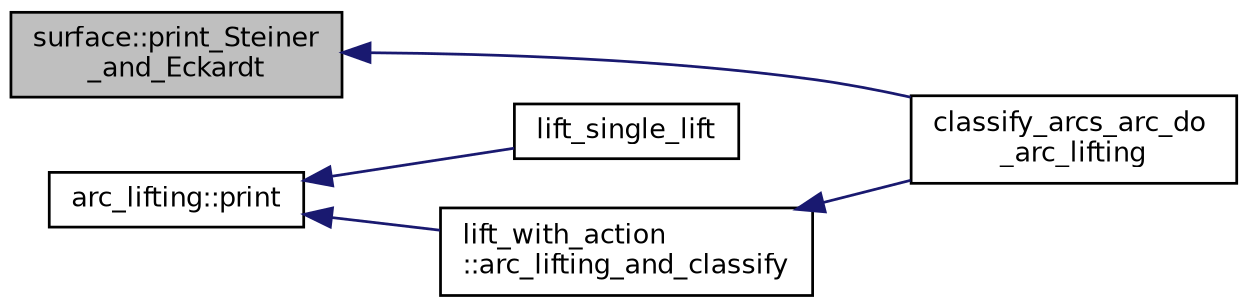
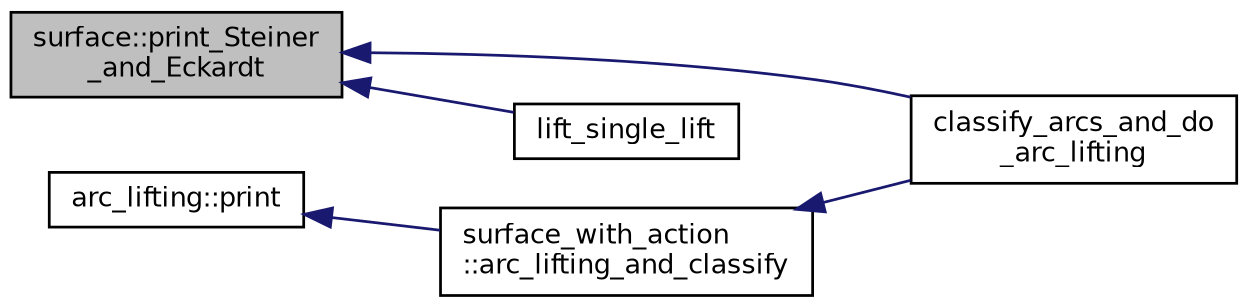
node "classify_arcs_arc_do _arc_lifting": label "classify_arcs_arc_do _arc_lifting" -> "classify_arcs_and_do _arc_lifting"
edge "lift_single_lift" -> "arc_lifting::print": now "lift_single_lift" -> "surface::print_Steiner _and_Eckardt"
node "lift_with_action ::arc_lifting_and_classify": label "lift_with_action ::arc_lifting_and_classify" -> "surface_with_action ::arc_lifting_and_classify"
